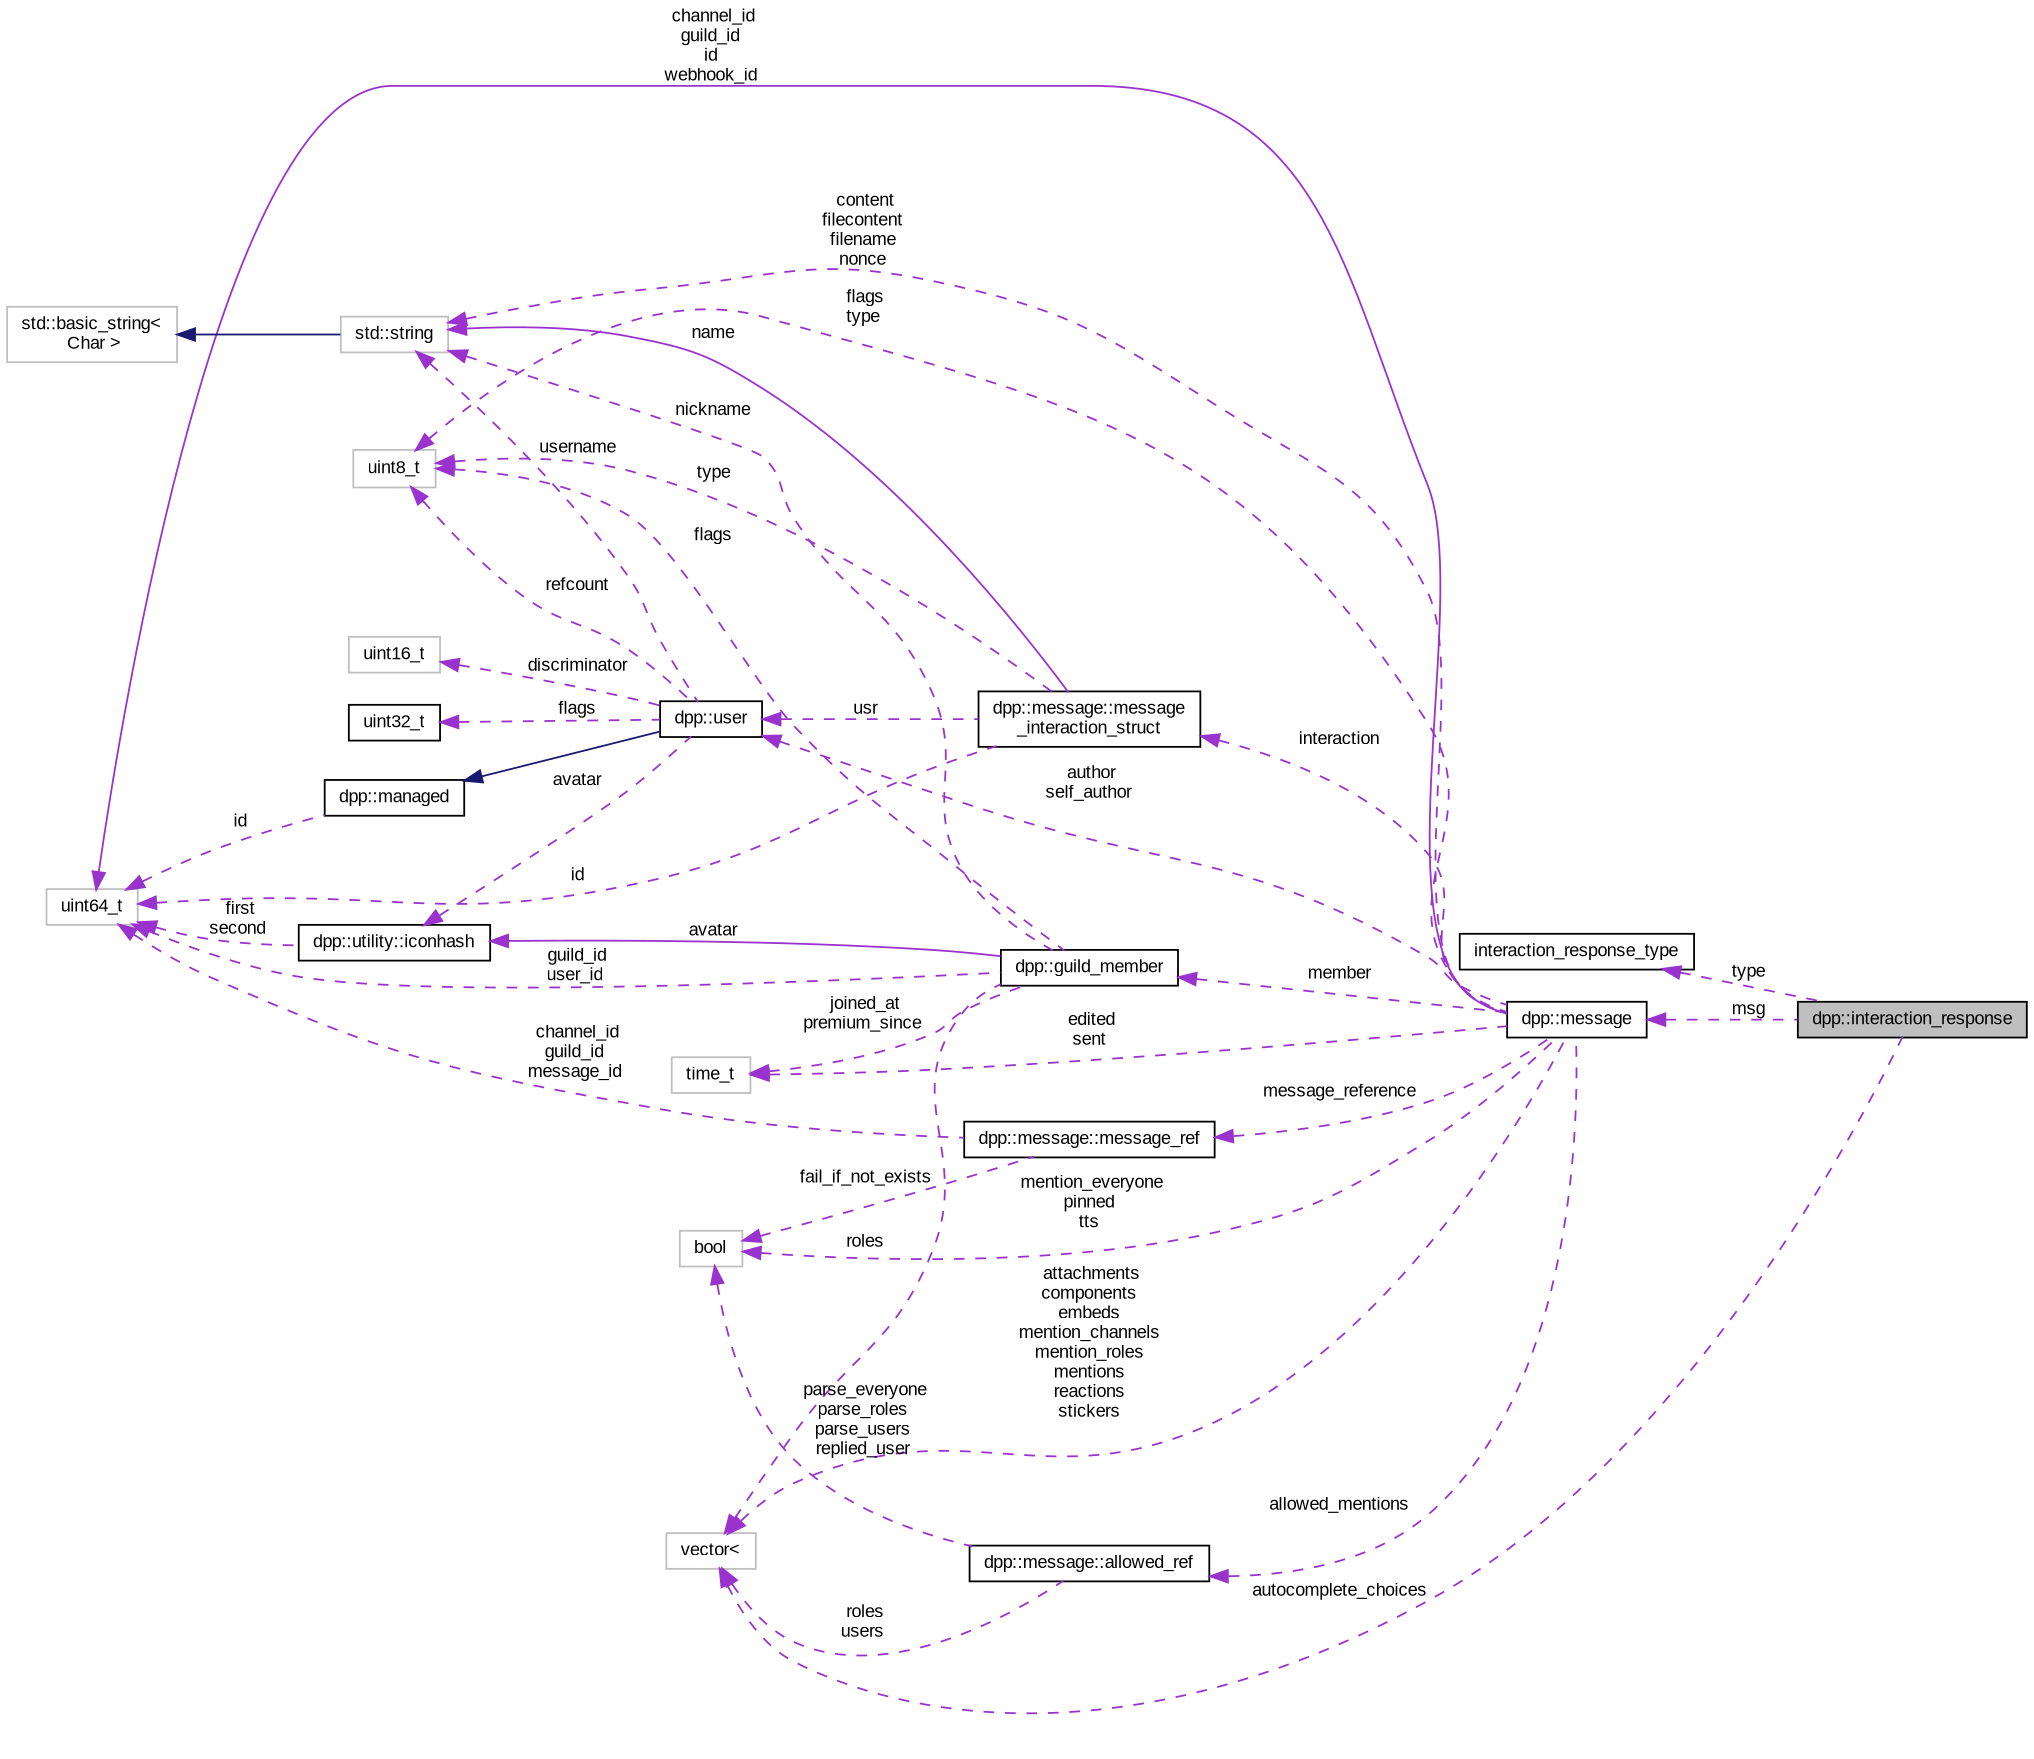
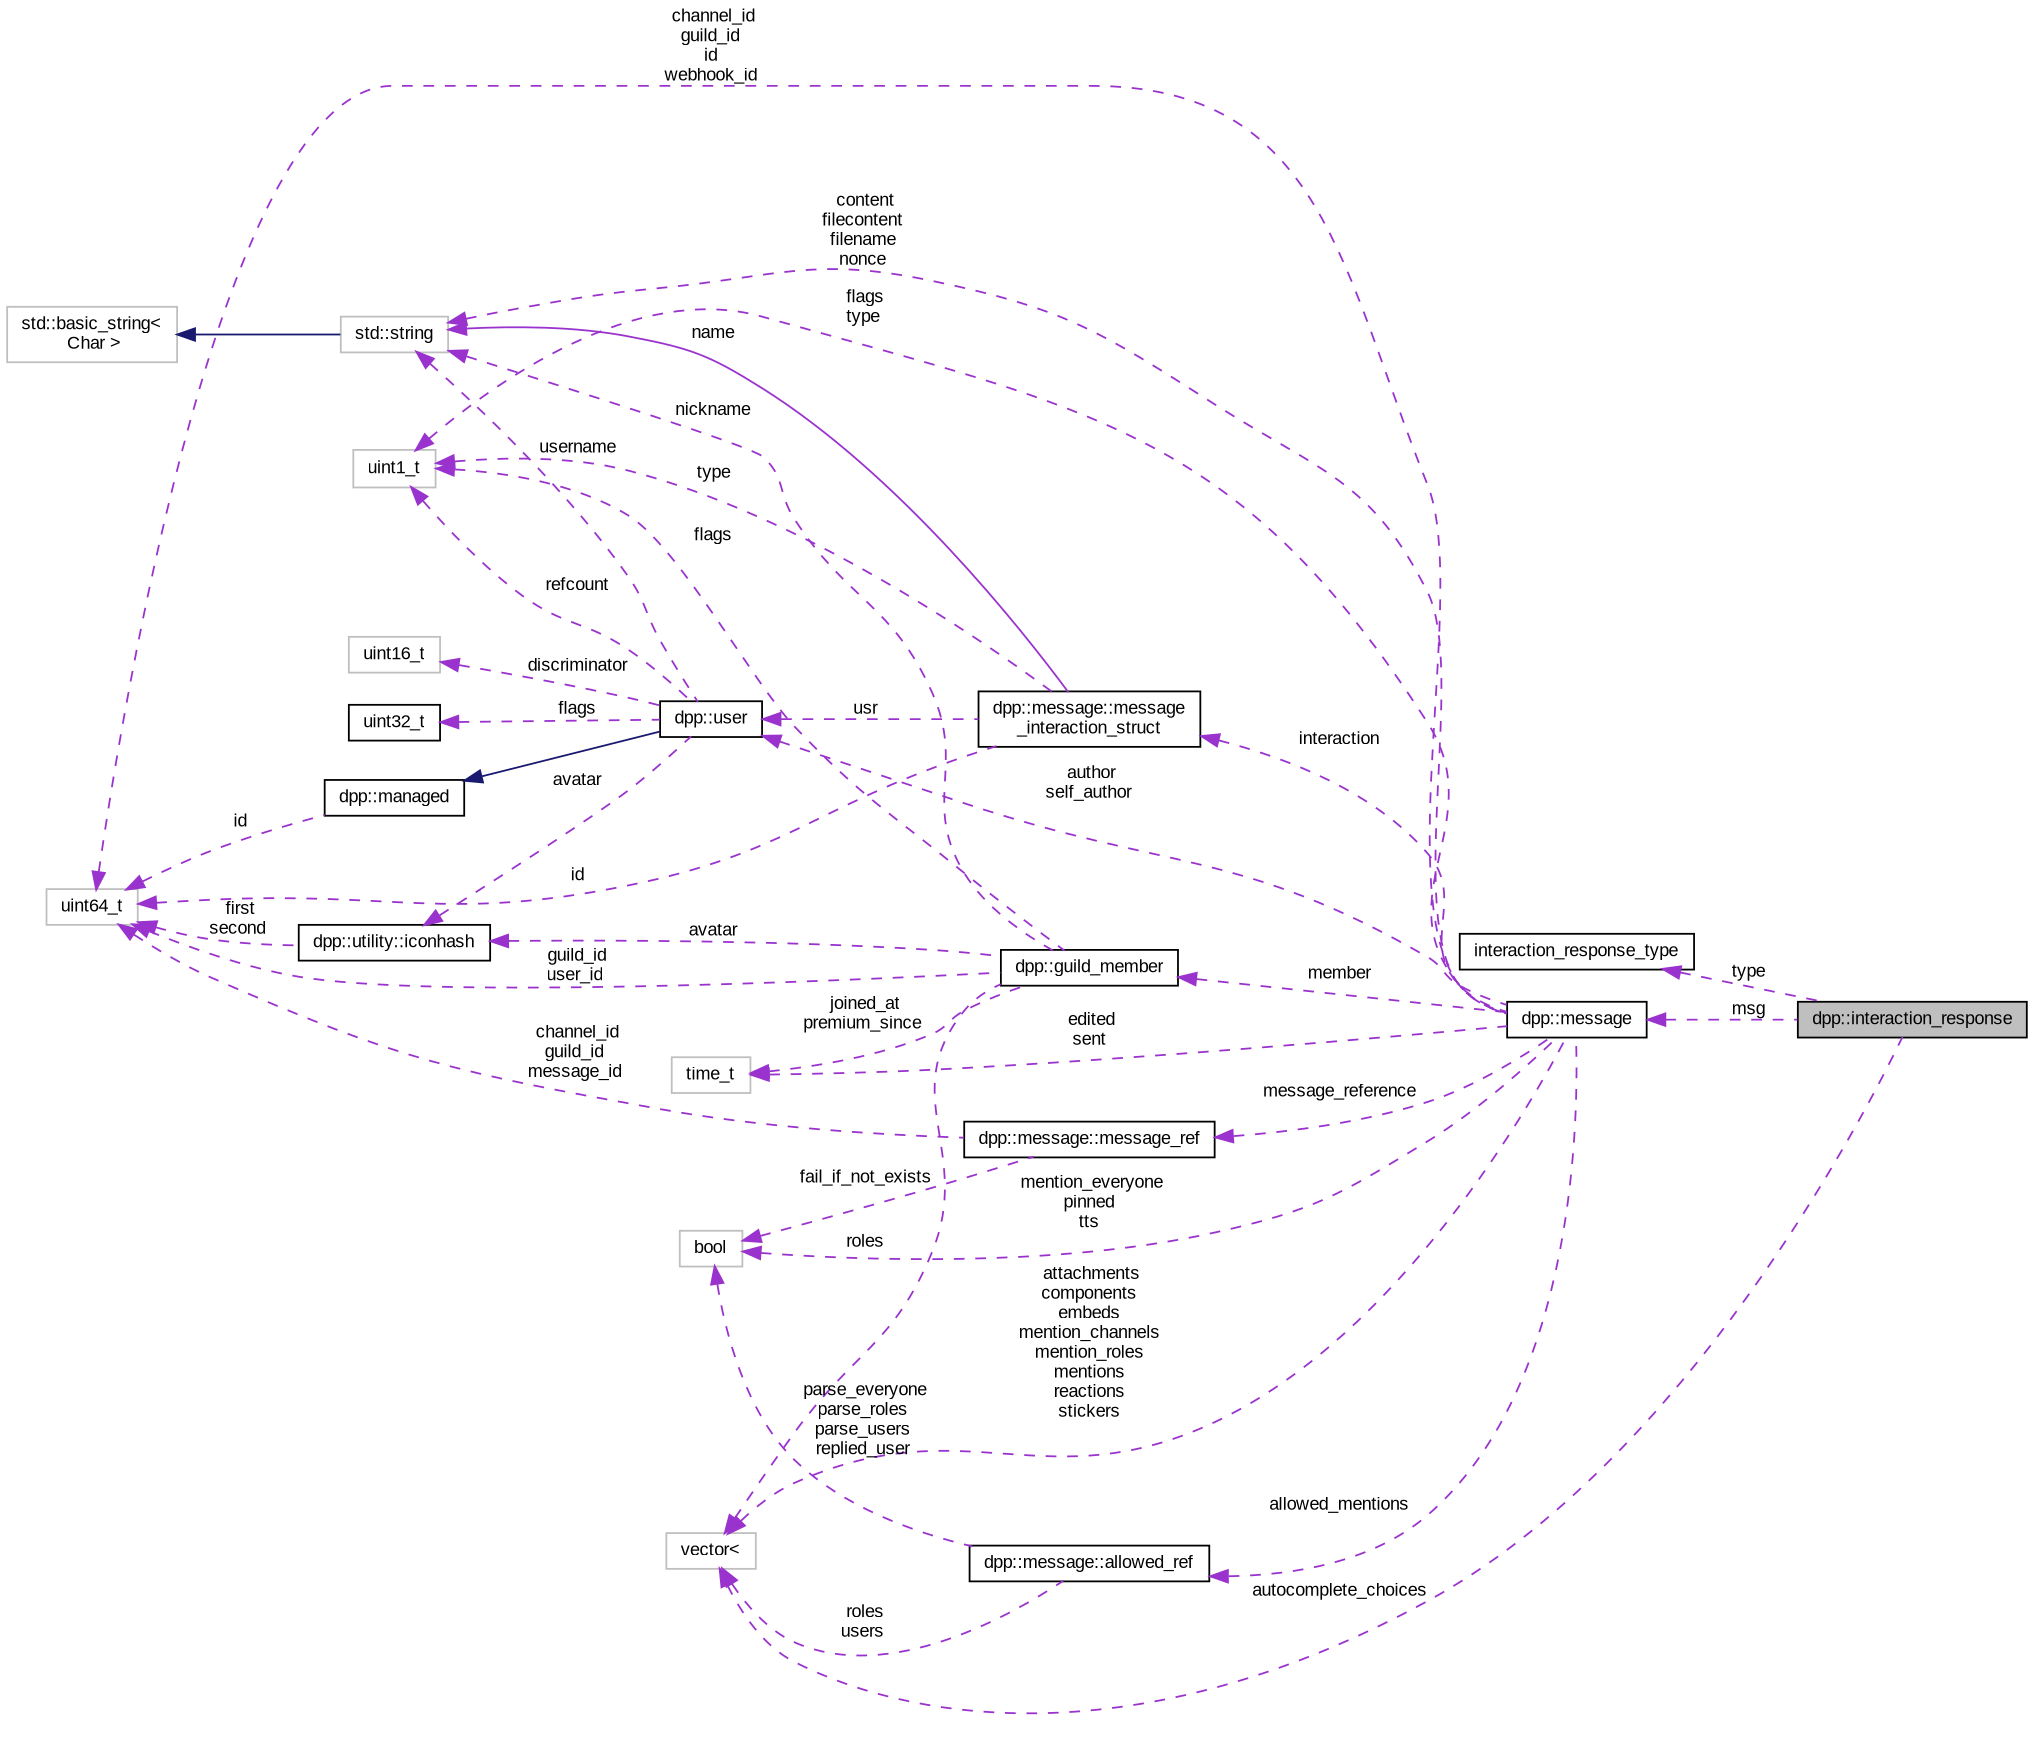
edge "dpp::message" -> "uint64_t": style solid -> dashed
node "uint8_t": label "uint8_t" -> "uint1_t"
edge "dpp::guild_member" -> "dpp::utility::iconhash": style solid -> dashed
